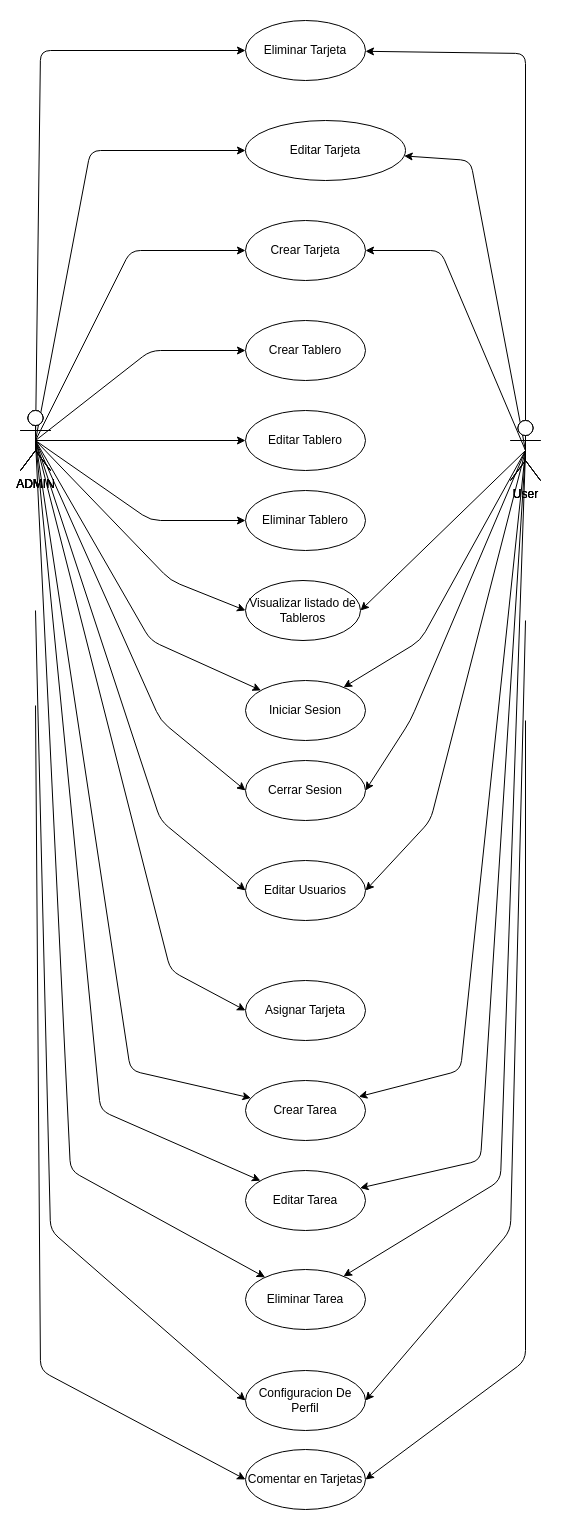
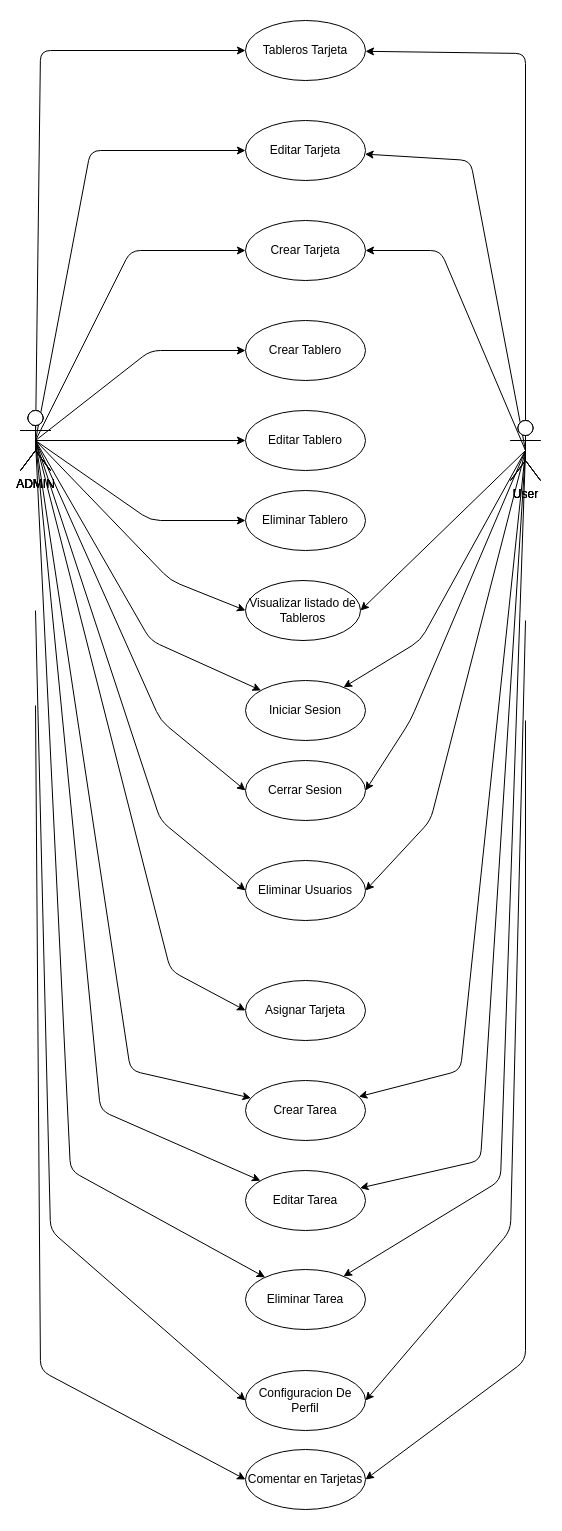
node "Eliminar Tarjeta": label "Eliminar Tarjeta" -> "Tableros Tarjeta"
node "Editar Tarjeta": size 160x60 -> 120x60
node "Editar Usuarios": label "Editar Usuarios" -> "Eliminar Usuarios"
